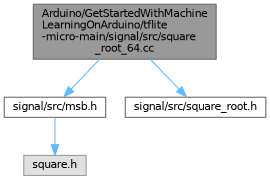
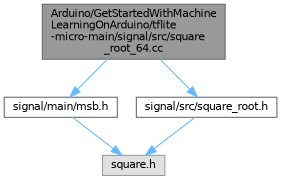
node "signal/src/msb.h": label "signal/src/msb.h" -> "signal/main/msb.h"
edge "signal/src/square_root.h" -> "square.h": added
